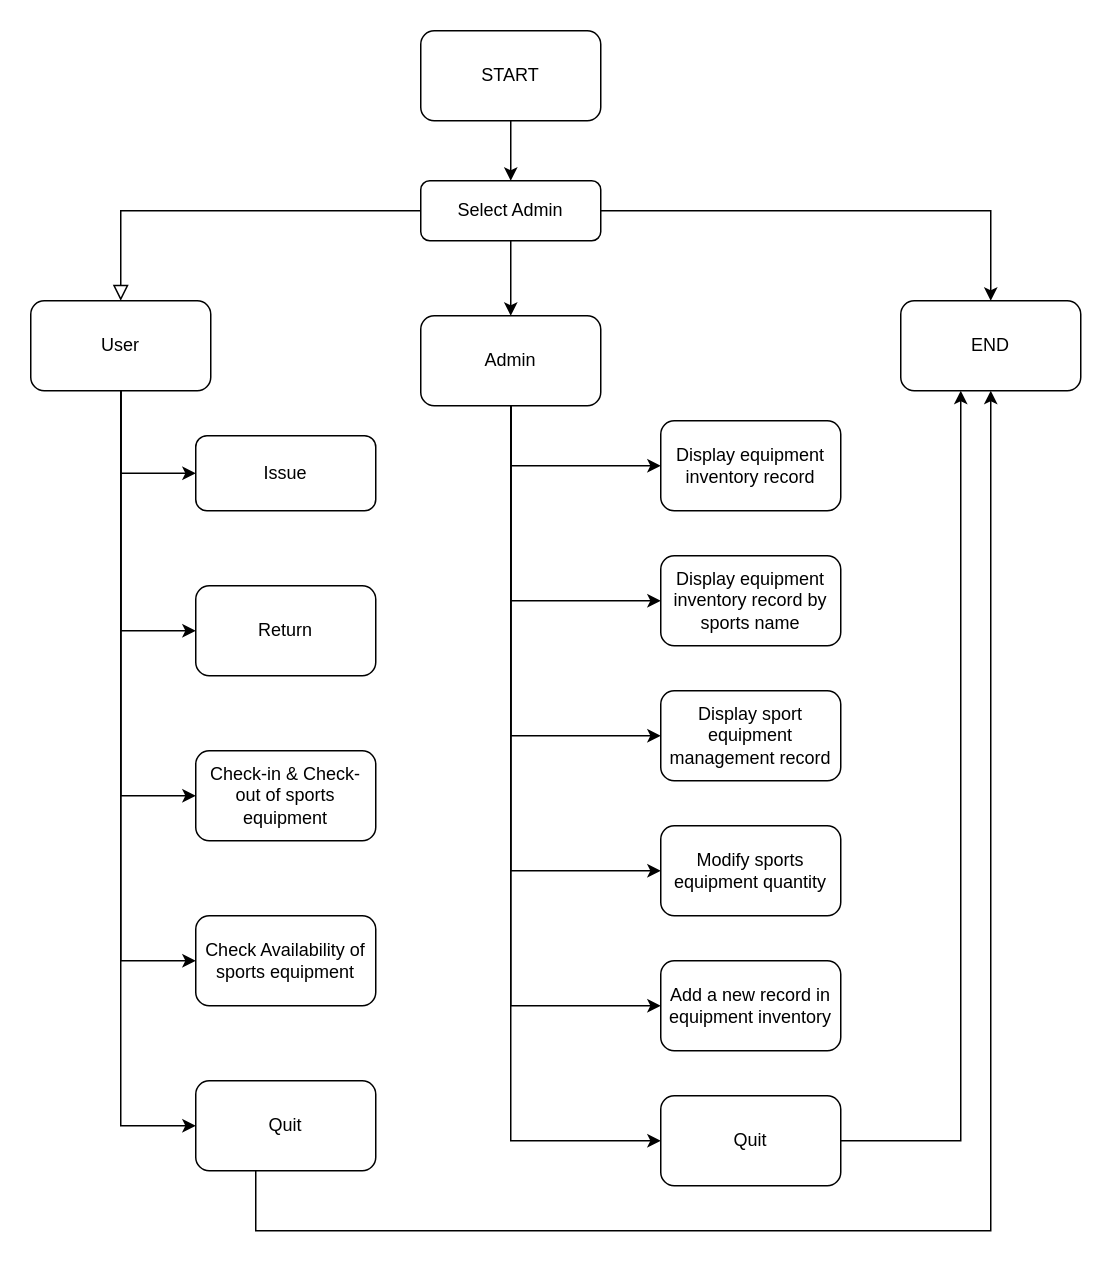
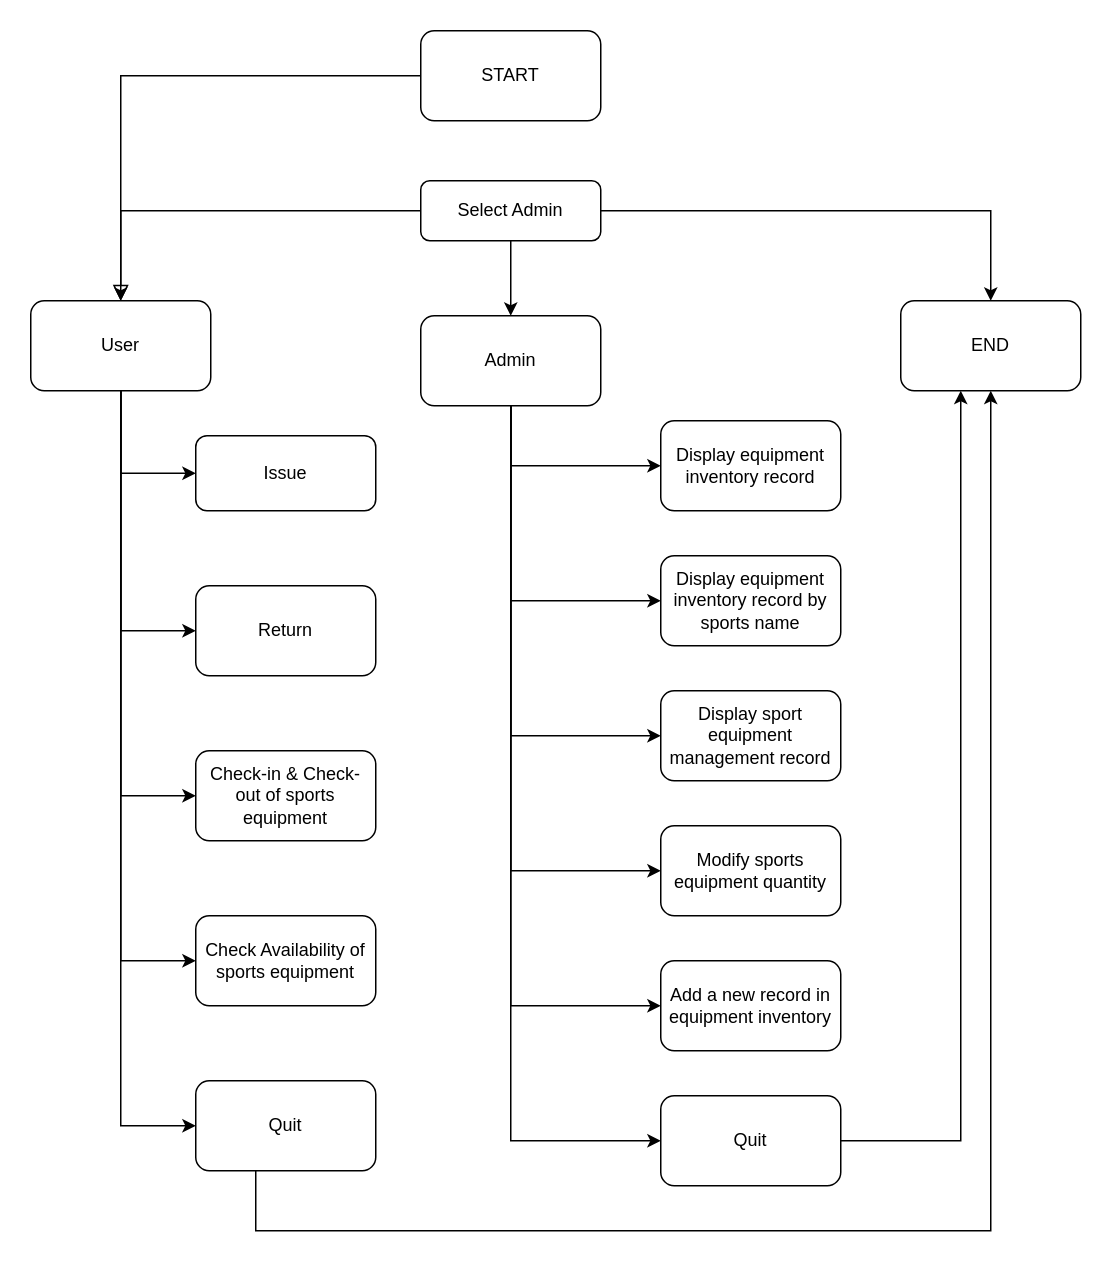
edge "START" -> "Select Admin": now "START" -> "User"
